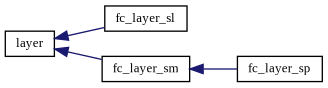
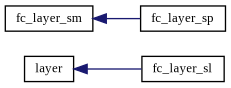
edge "fc_layer_sm" -> "layer": removed
